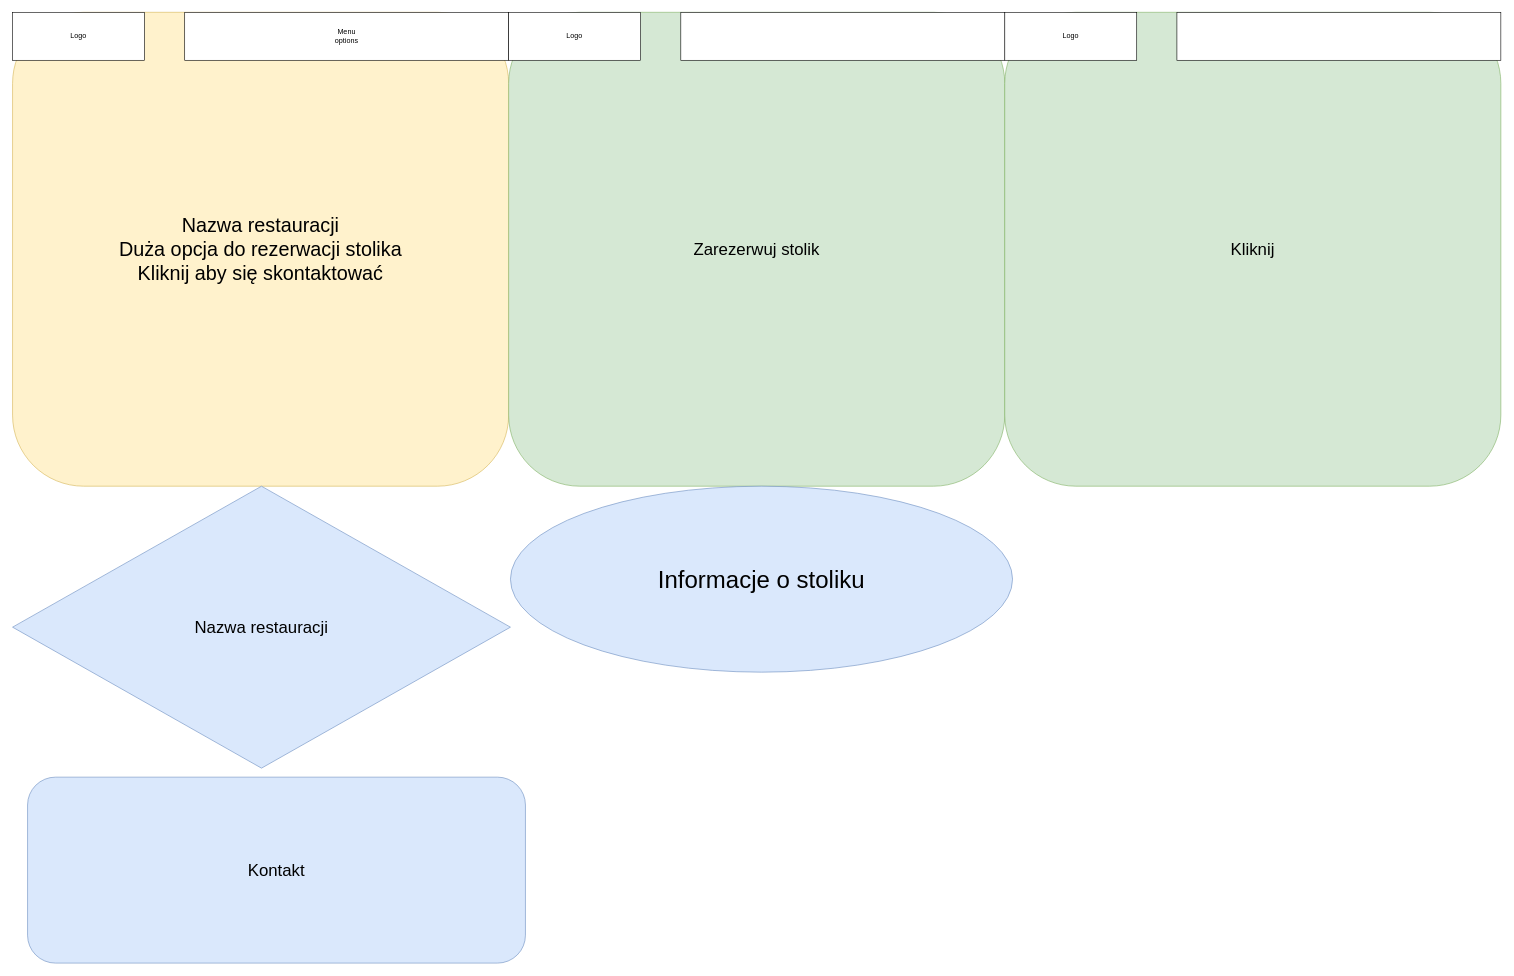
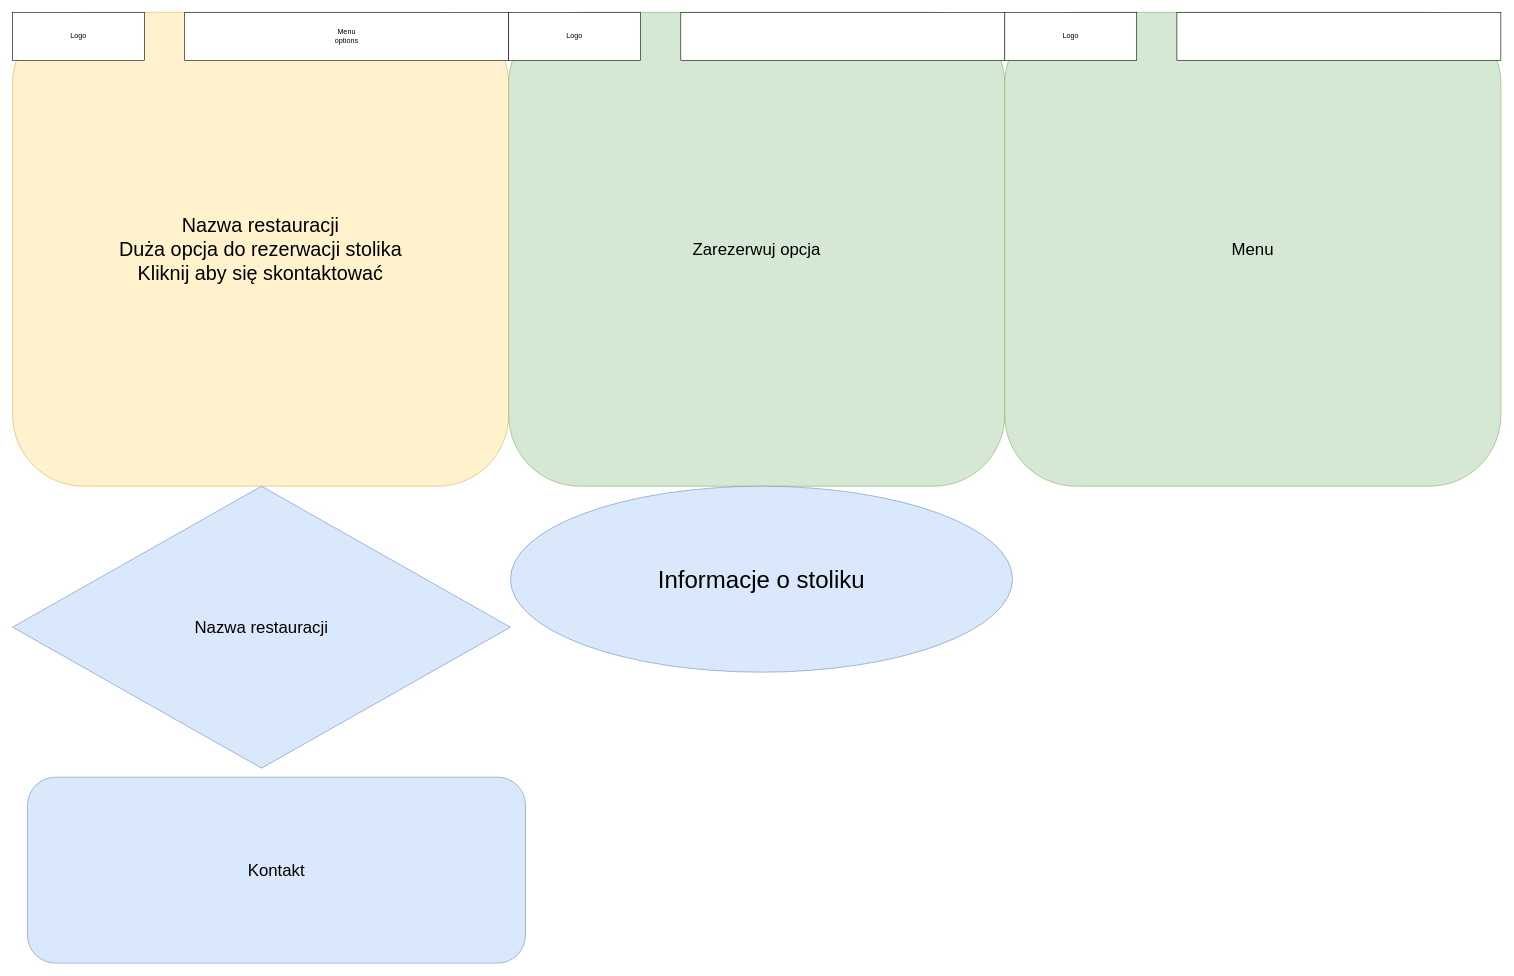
node "Zarezerwuj stolik": label "Zarezerwuj stolik" -> "Zarezerwuj opcja"
node "Kliknij": label "Kliknij" -> "Menu"
